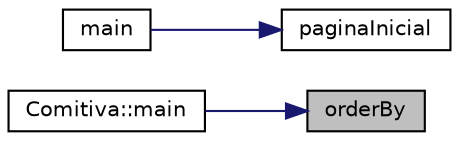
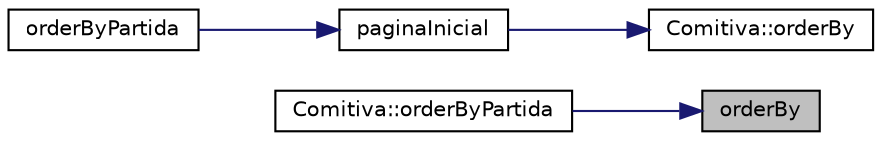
node "main": label "main" -> "orderByPartida"
node "Comitiva::orderBy": added
node "Comitiva::main": label "Comitiva::main" -> "Comitiva::orderByPartida"
